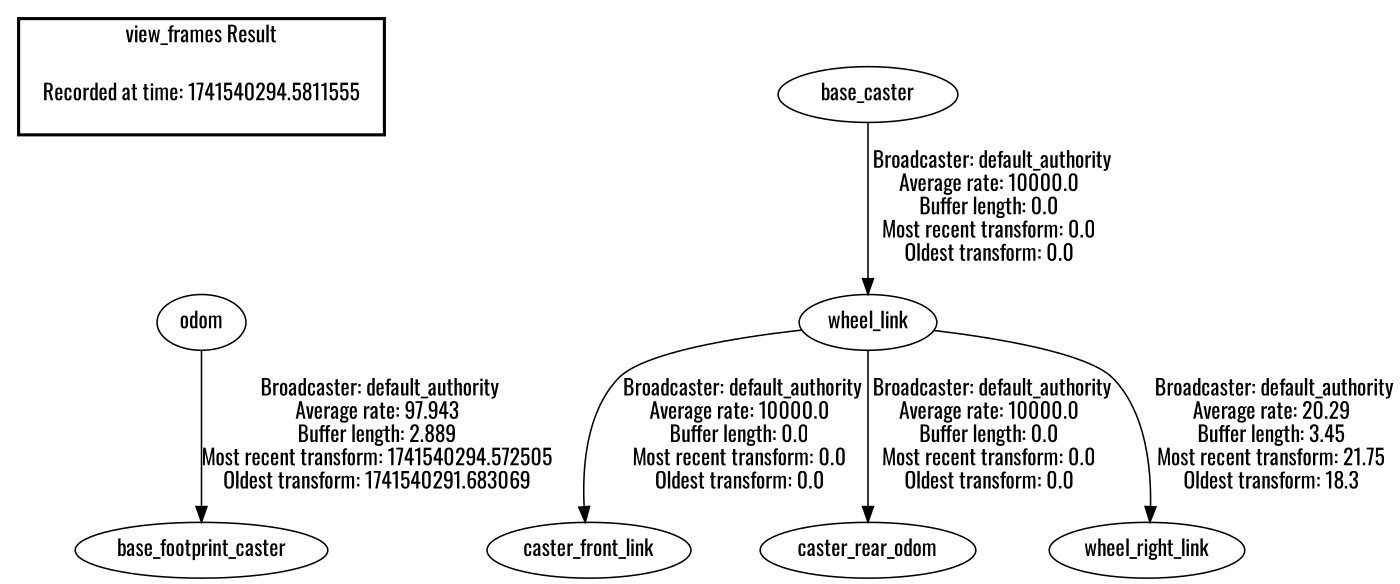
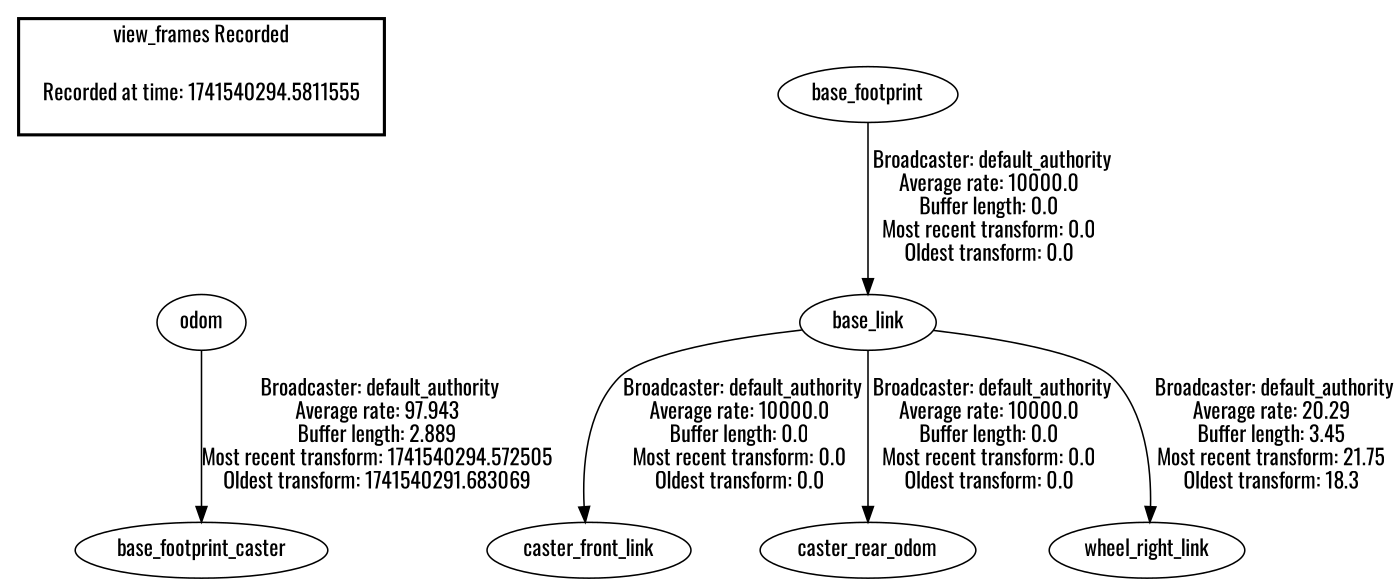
cluster "view_frames Result": label "view_frames Result" -> "view_frames Recorded"
node "base_caster": label "base_caster" -> "base_footprint"
node "wheel_link": label "wheel_link" -> "base_link"
